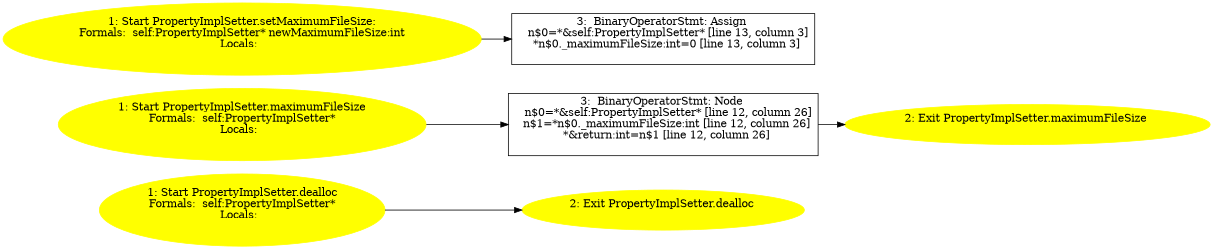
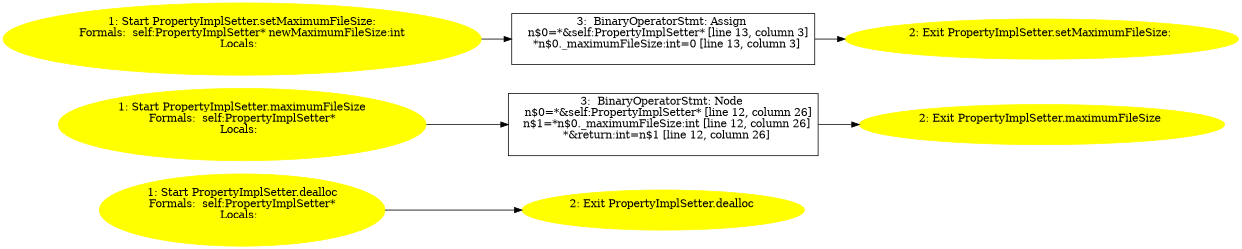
node "2: Exit PropertyImplSetter.setMaximumFileSize:": added
